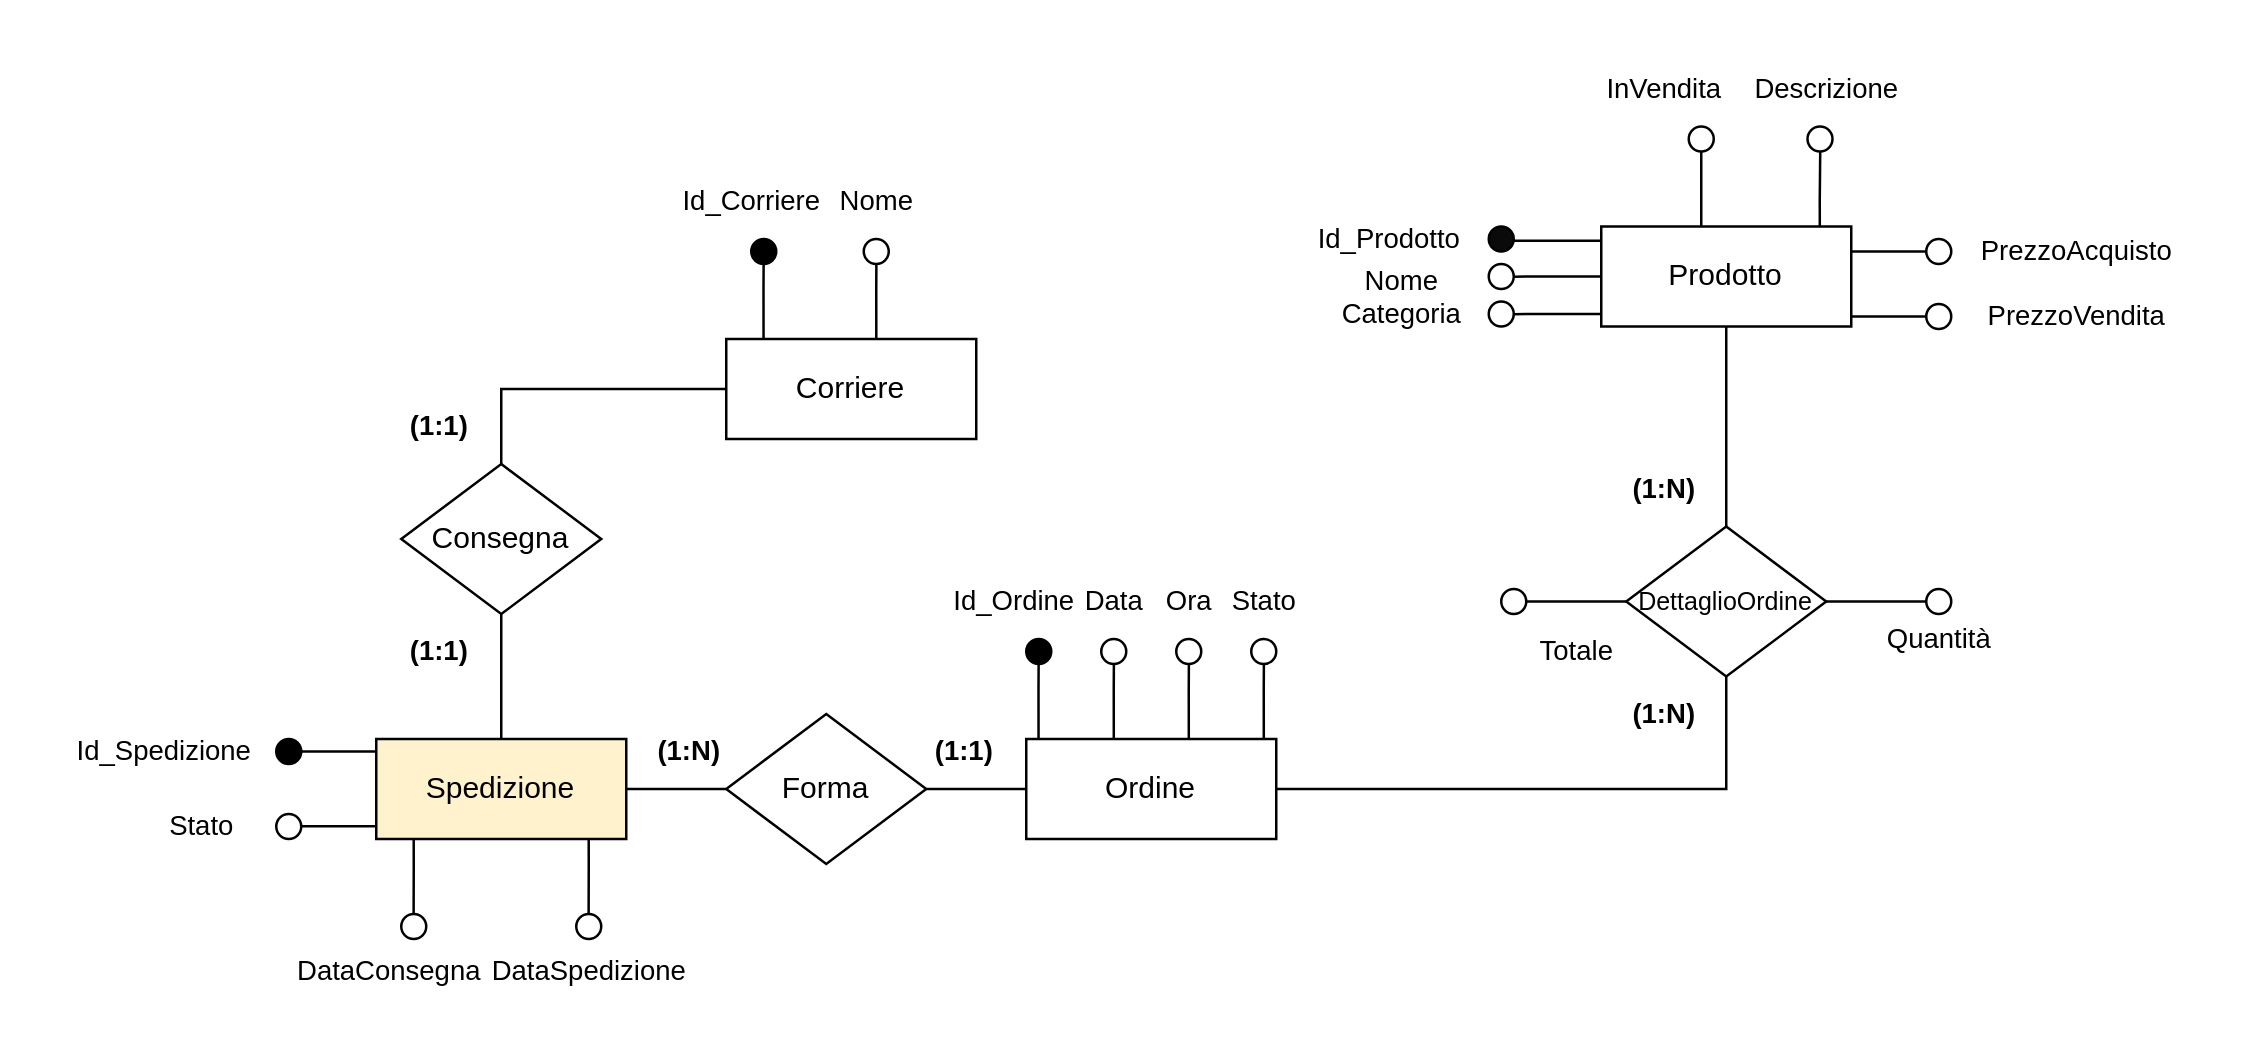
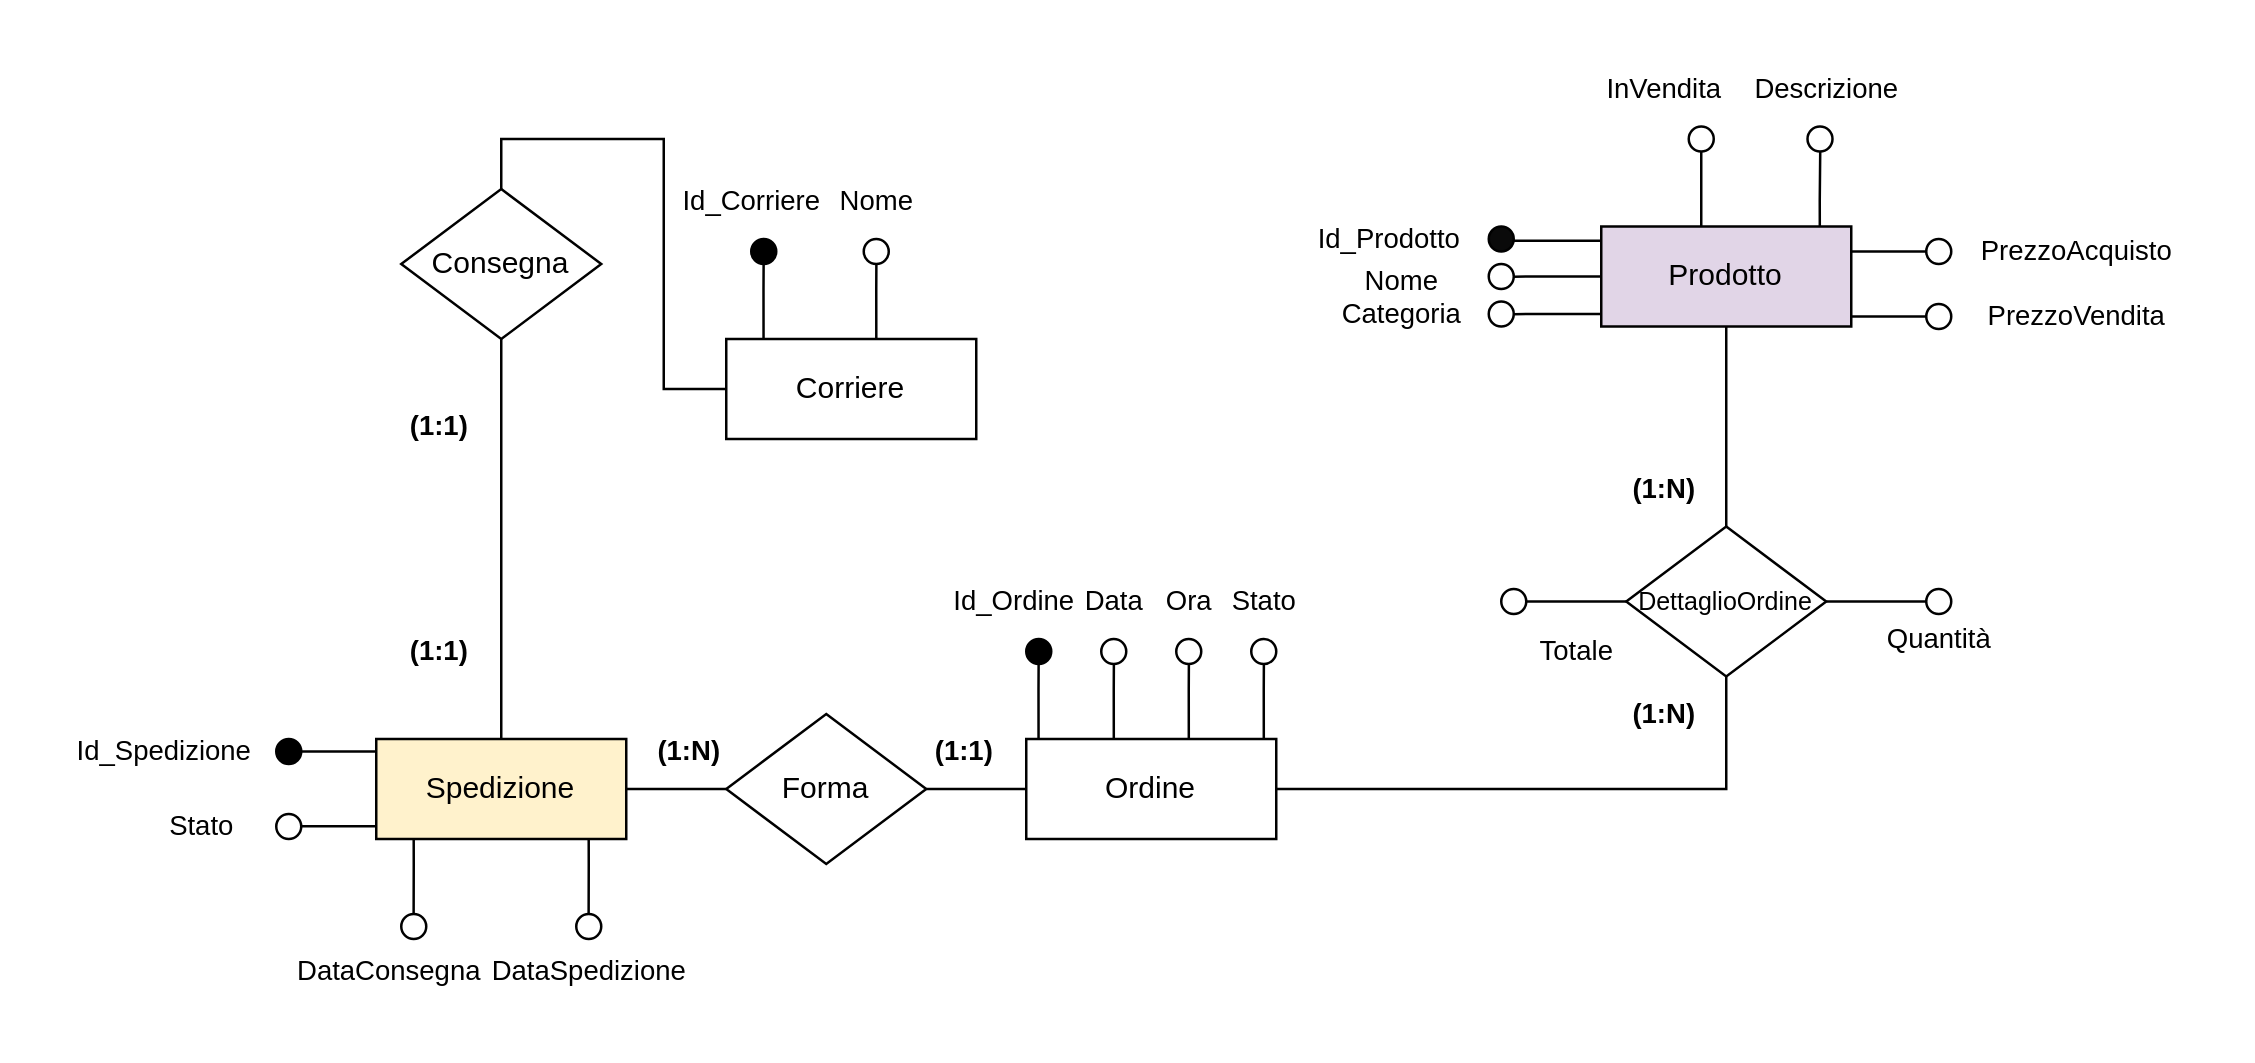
node "Prodotto": fillcolor #ffffff -> #e1d5e7
node "Consegna": moved (501, 539) -> (501, 264)
